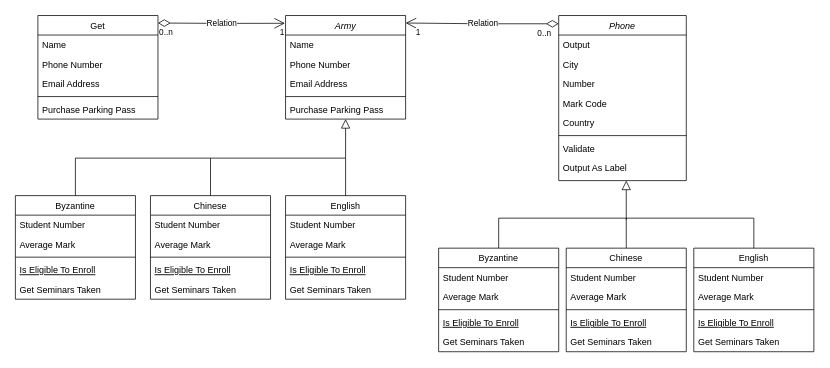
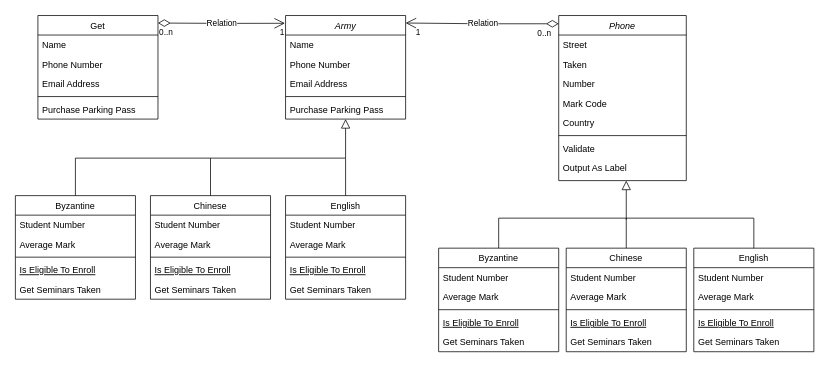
node "Output": label "Output" -> "Street"
node "City": label "City" -> "Taken"
